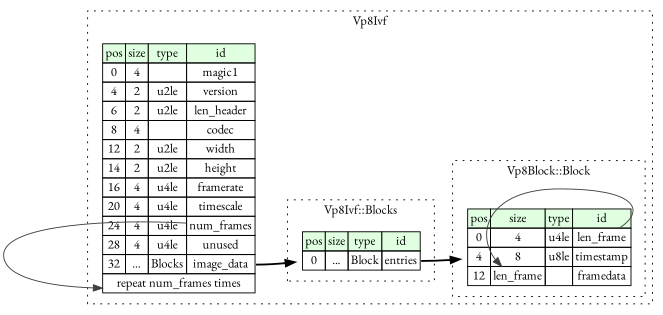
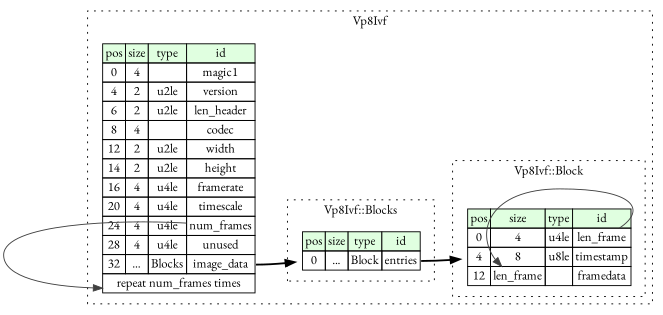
cluster "Vp8Block::Block": label "Vp8Block::Block" -> "Vp8Ivf::Block"
